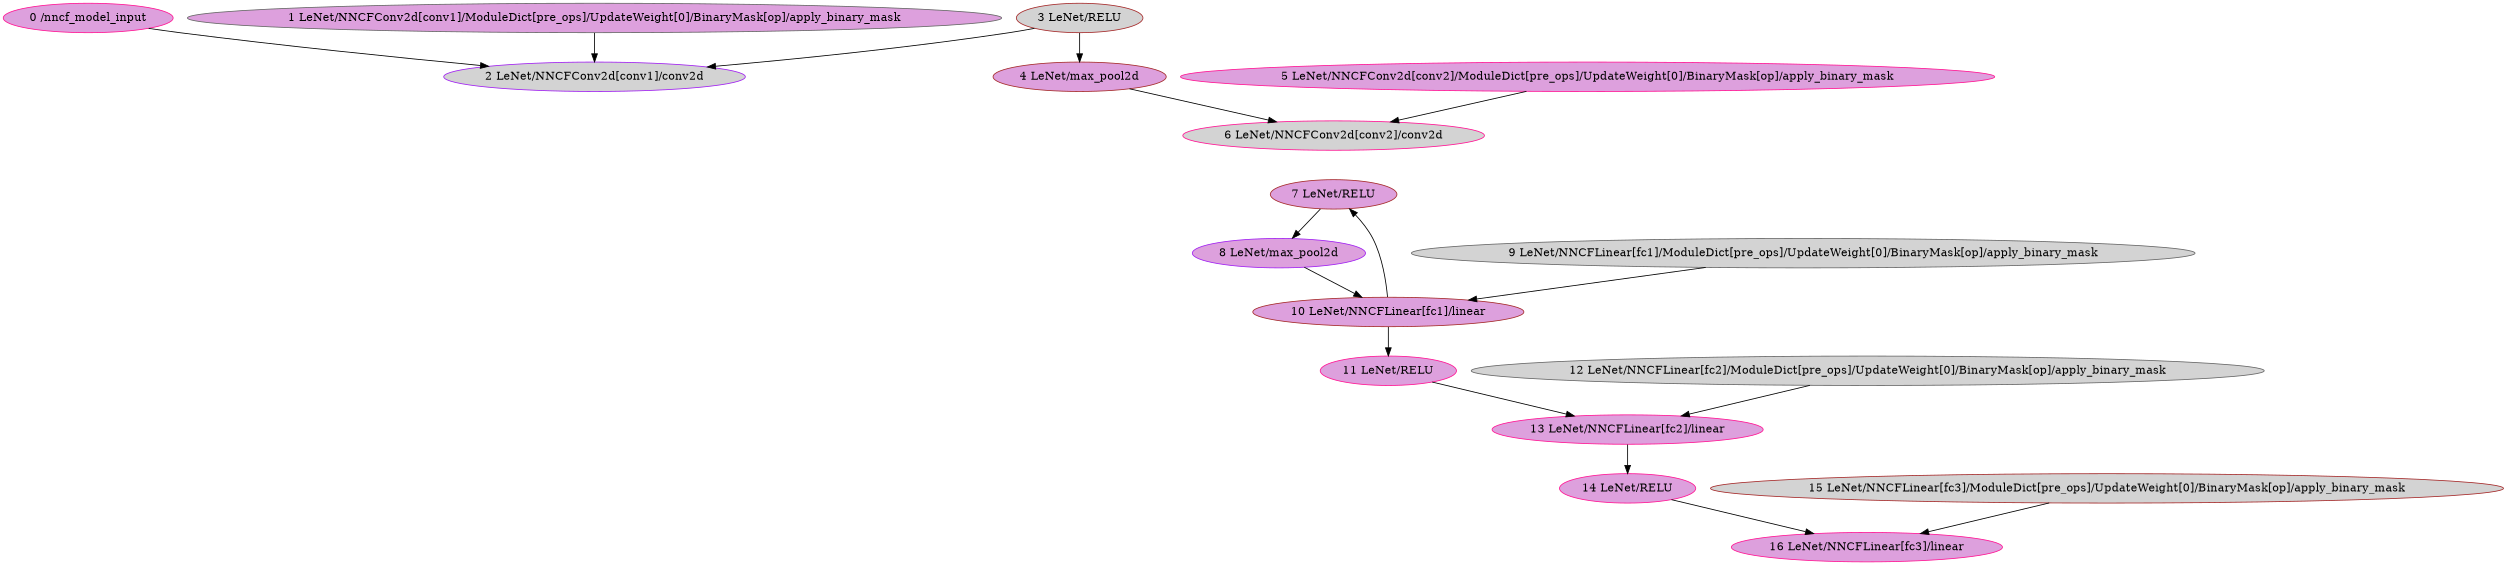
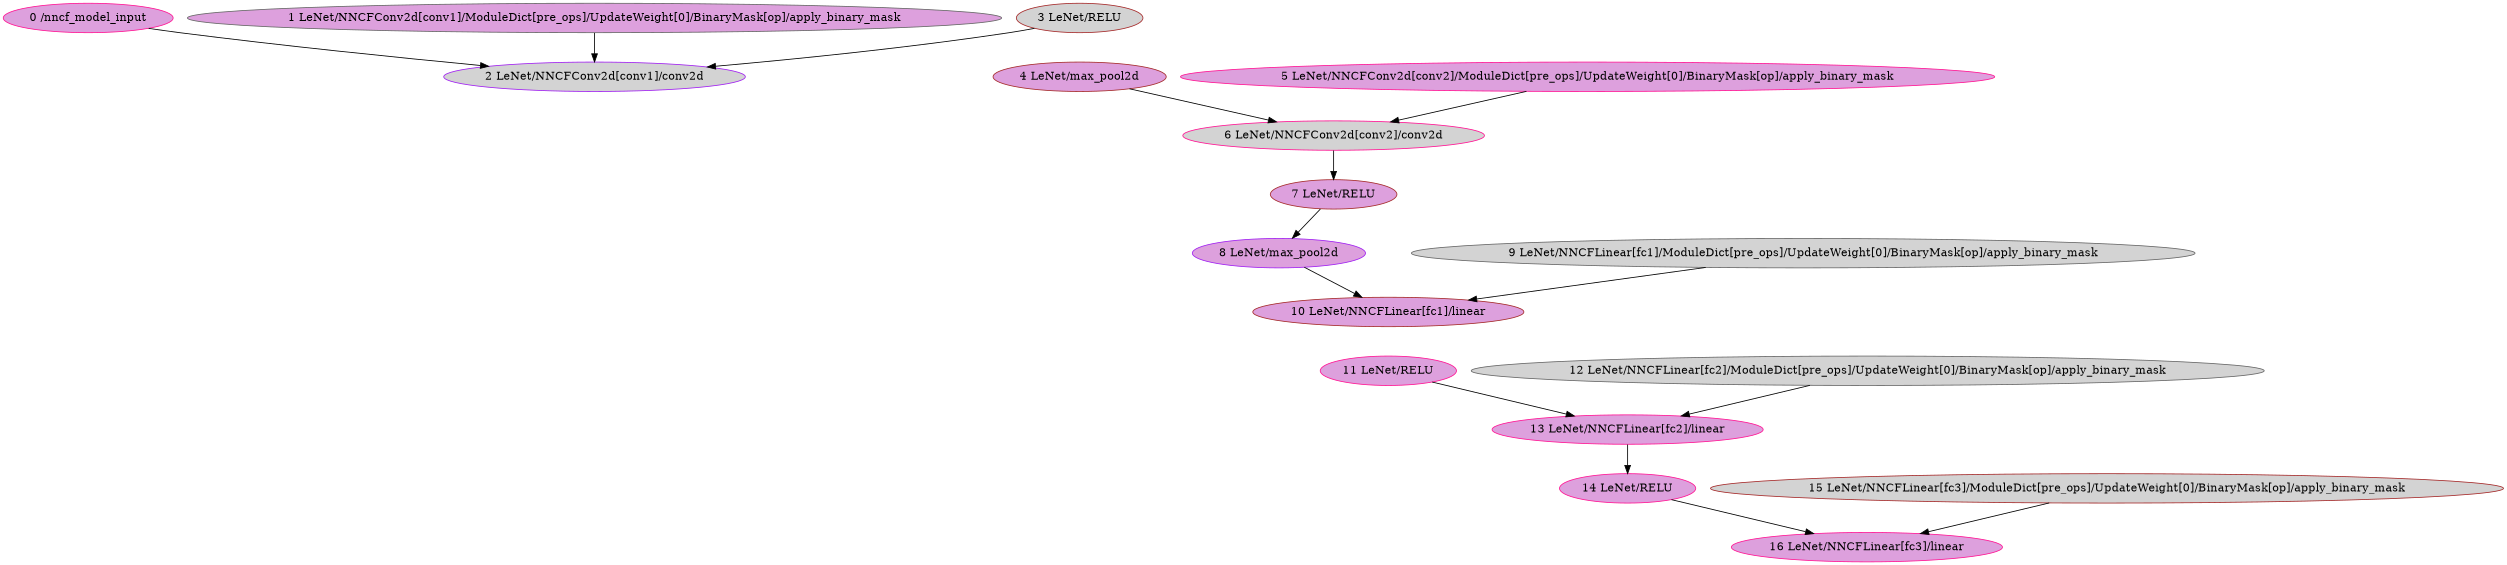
edge "3 LeNet/RELU" -> "4 LeNet/max_pool2d": removed
edge "10 LeNet/NNCFLinear[fc1]/linear" -> "7 LeNet/RELU": now "6 LeNet/NNCFConv2d[conv2]/conv2d" -> "7 LeNet/RELU"
edge "10 LeNet/NNCFLinear[fc1]/linear" -> "11 LeNet/RELU": removed
